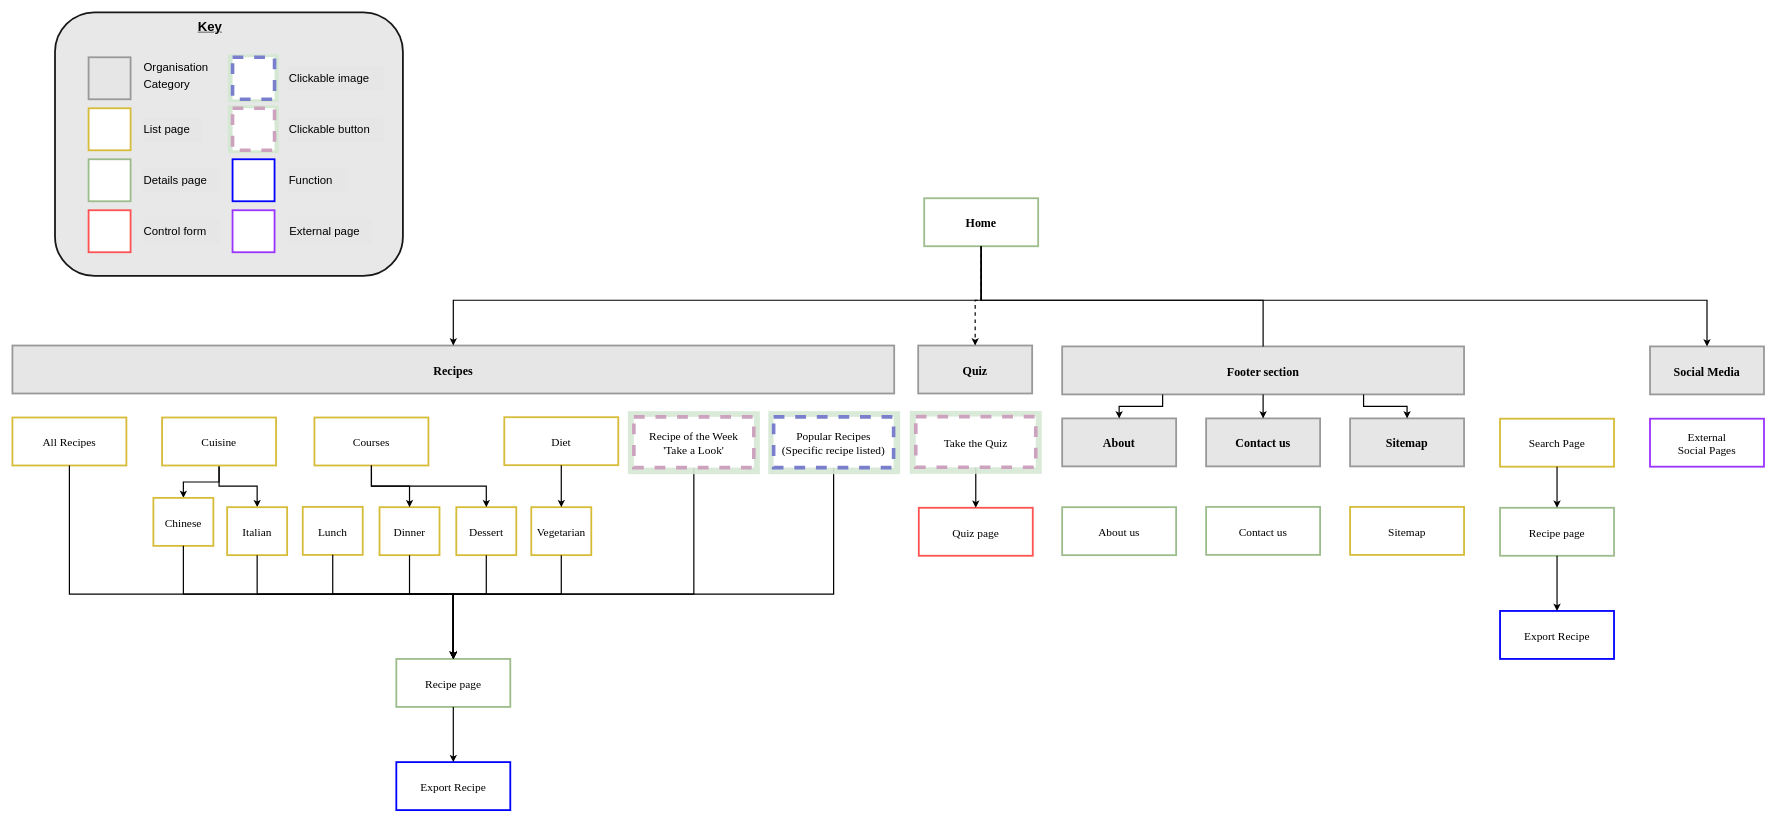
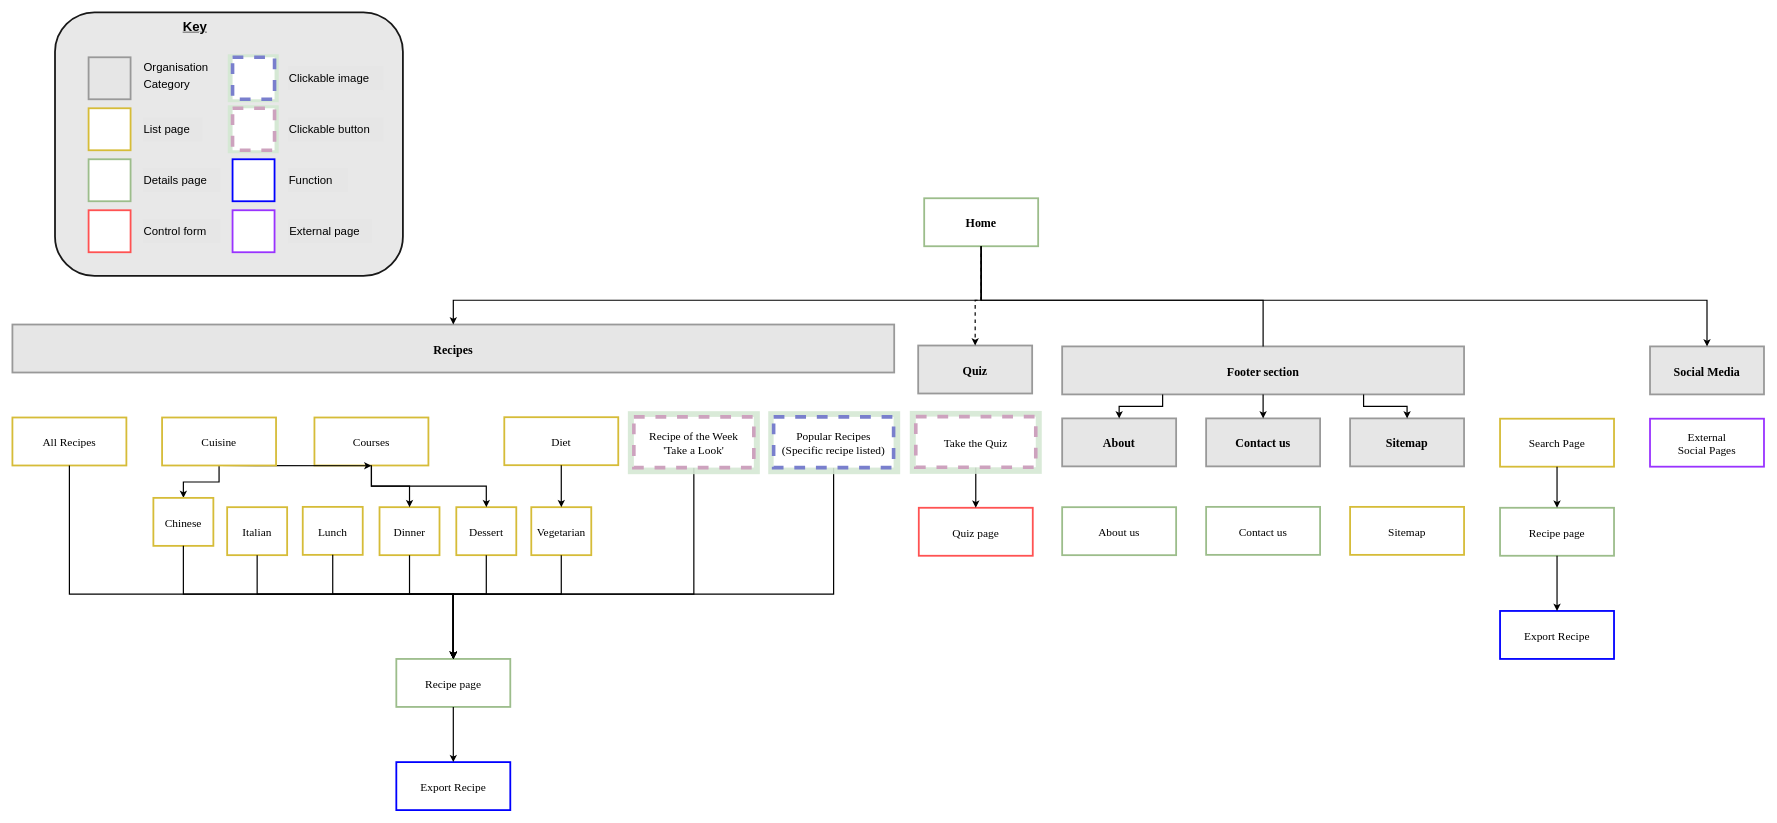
node "Key": moved (210, 27) -> (195, 27)
node "Recipes": moved (453, 370) -> (453, 349)
edge "Cuisine" -> "Italian": now "Cuisine" -> "Courses"
